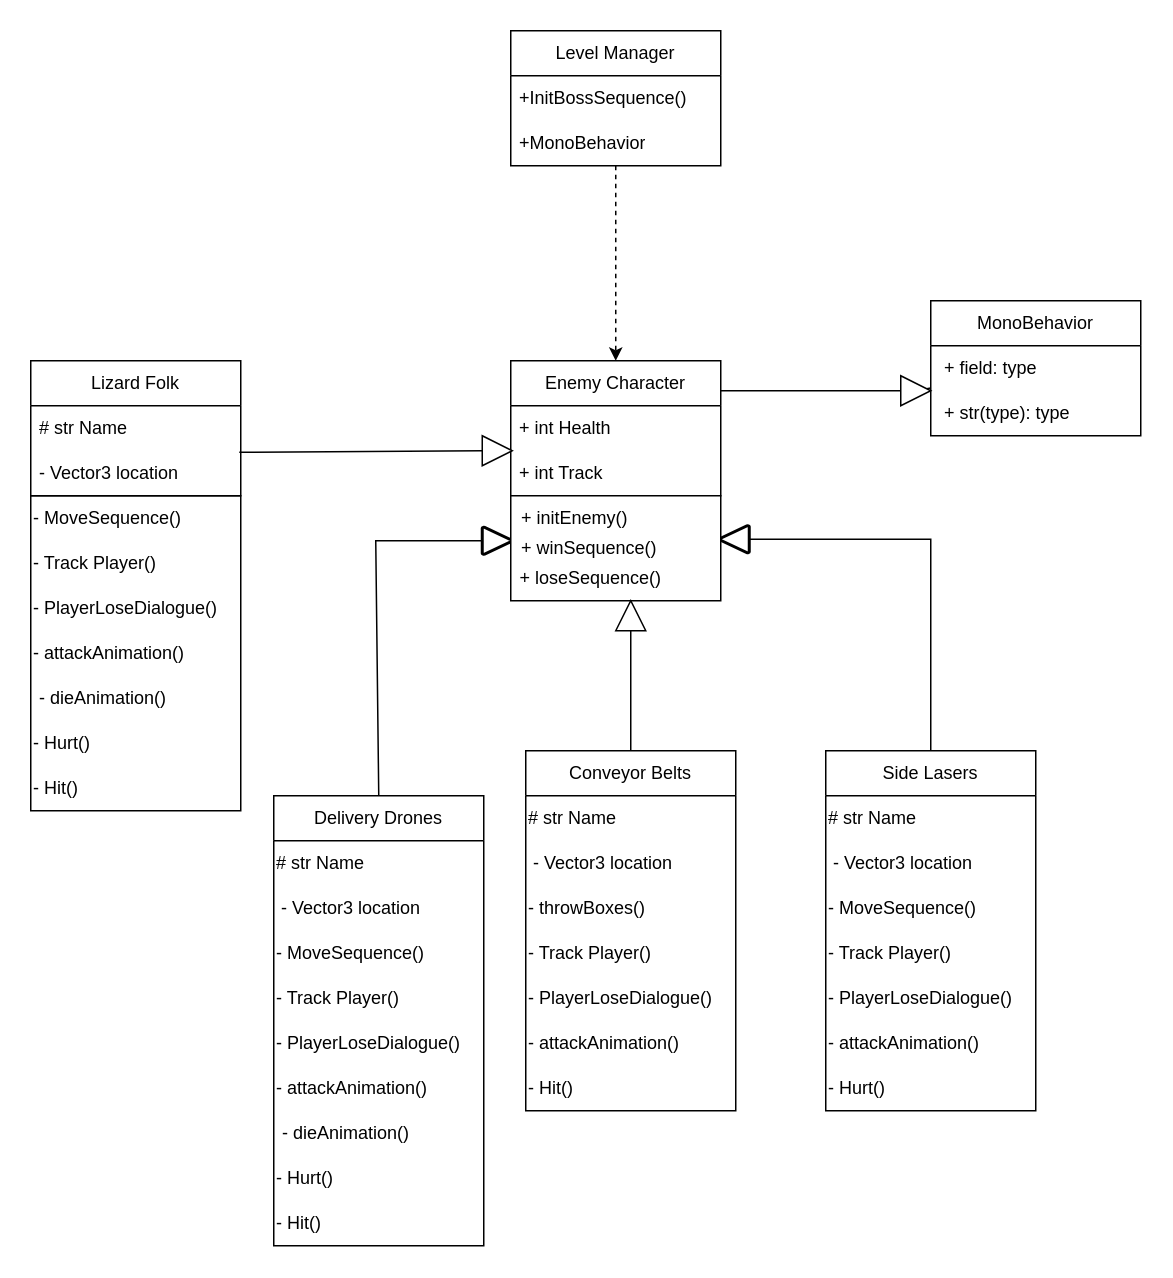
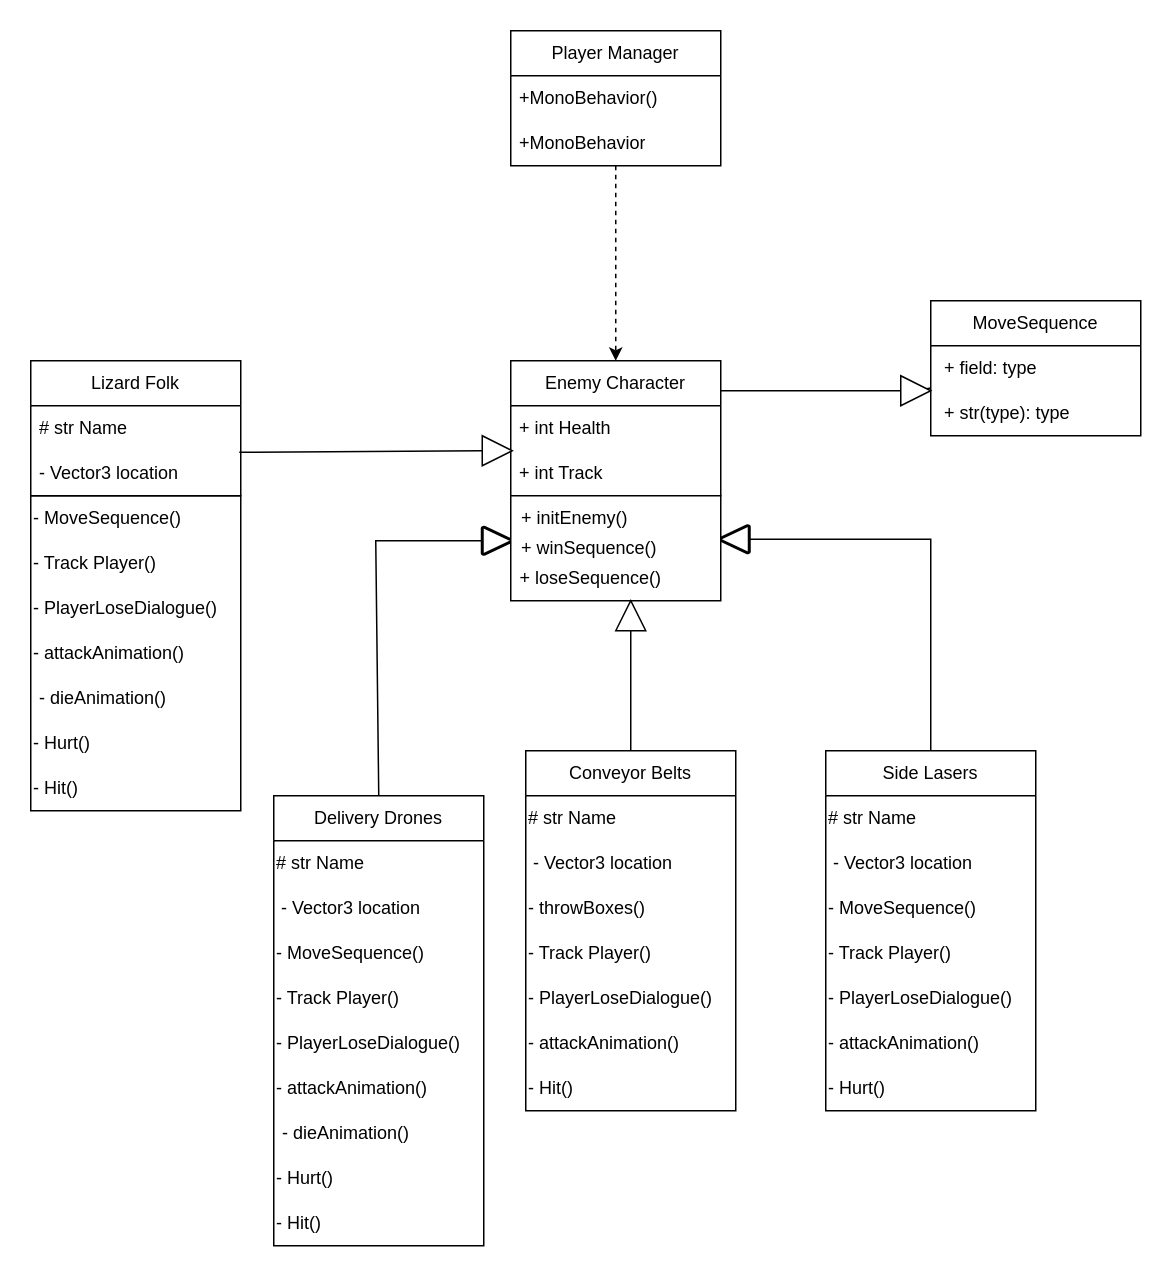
node "Level Manager": label "Level Manager" -> "Player Manager"
node "+InitBossSequence()": label "+InitBossSequence()" -> "+MonoBehavior()"
node "MonoBehavior": label "MonoBehavior" -> "MoveSequence"
